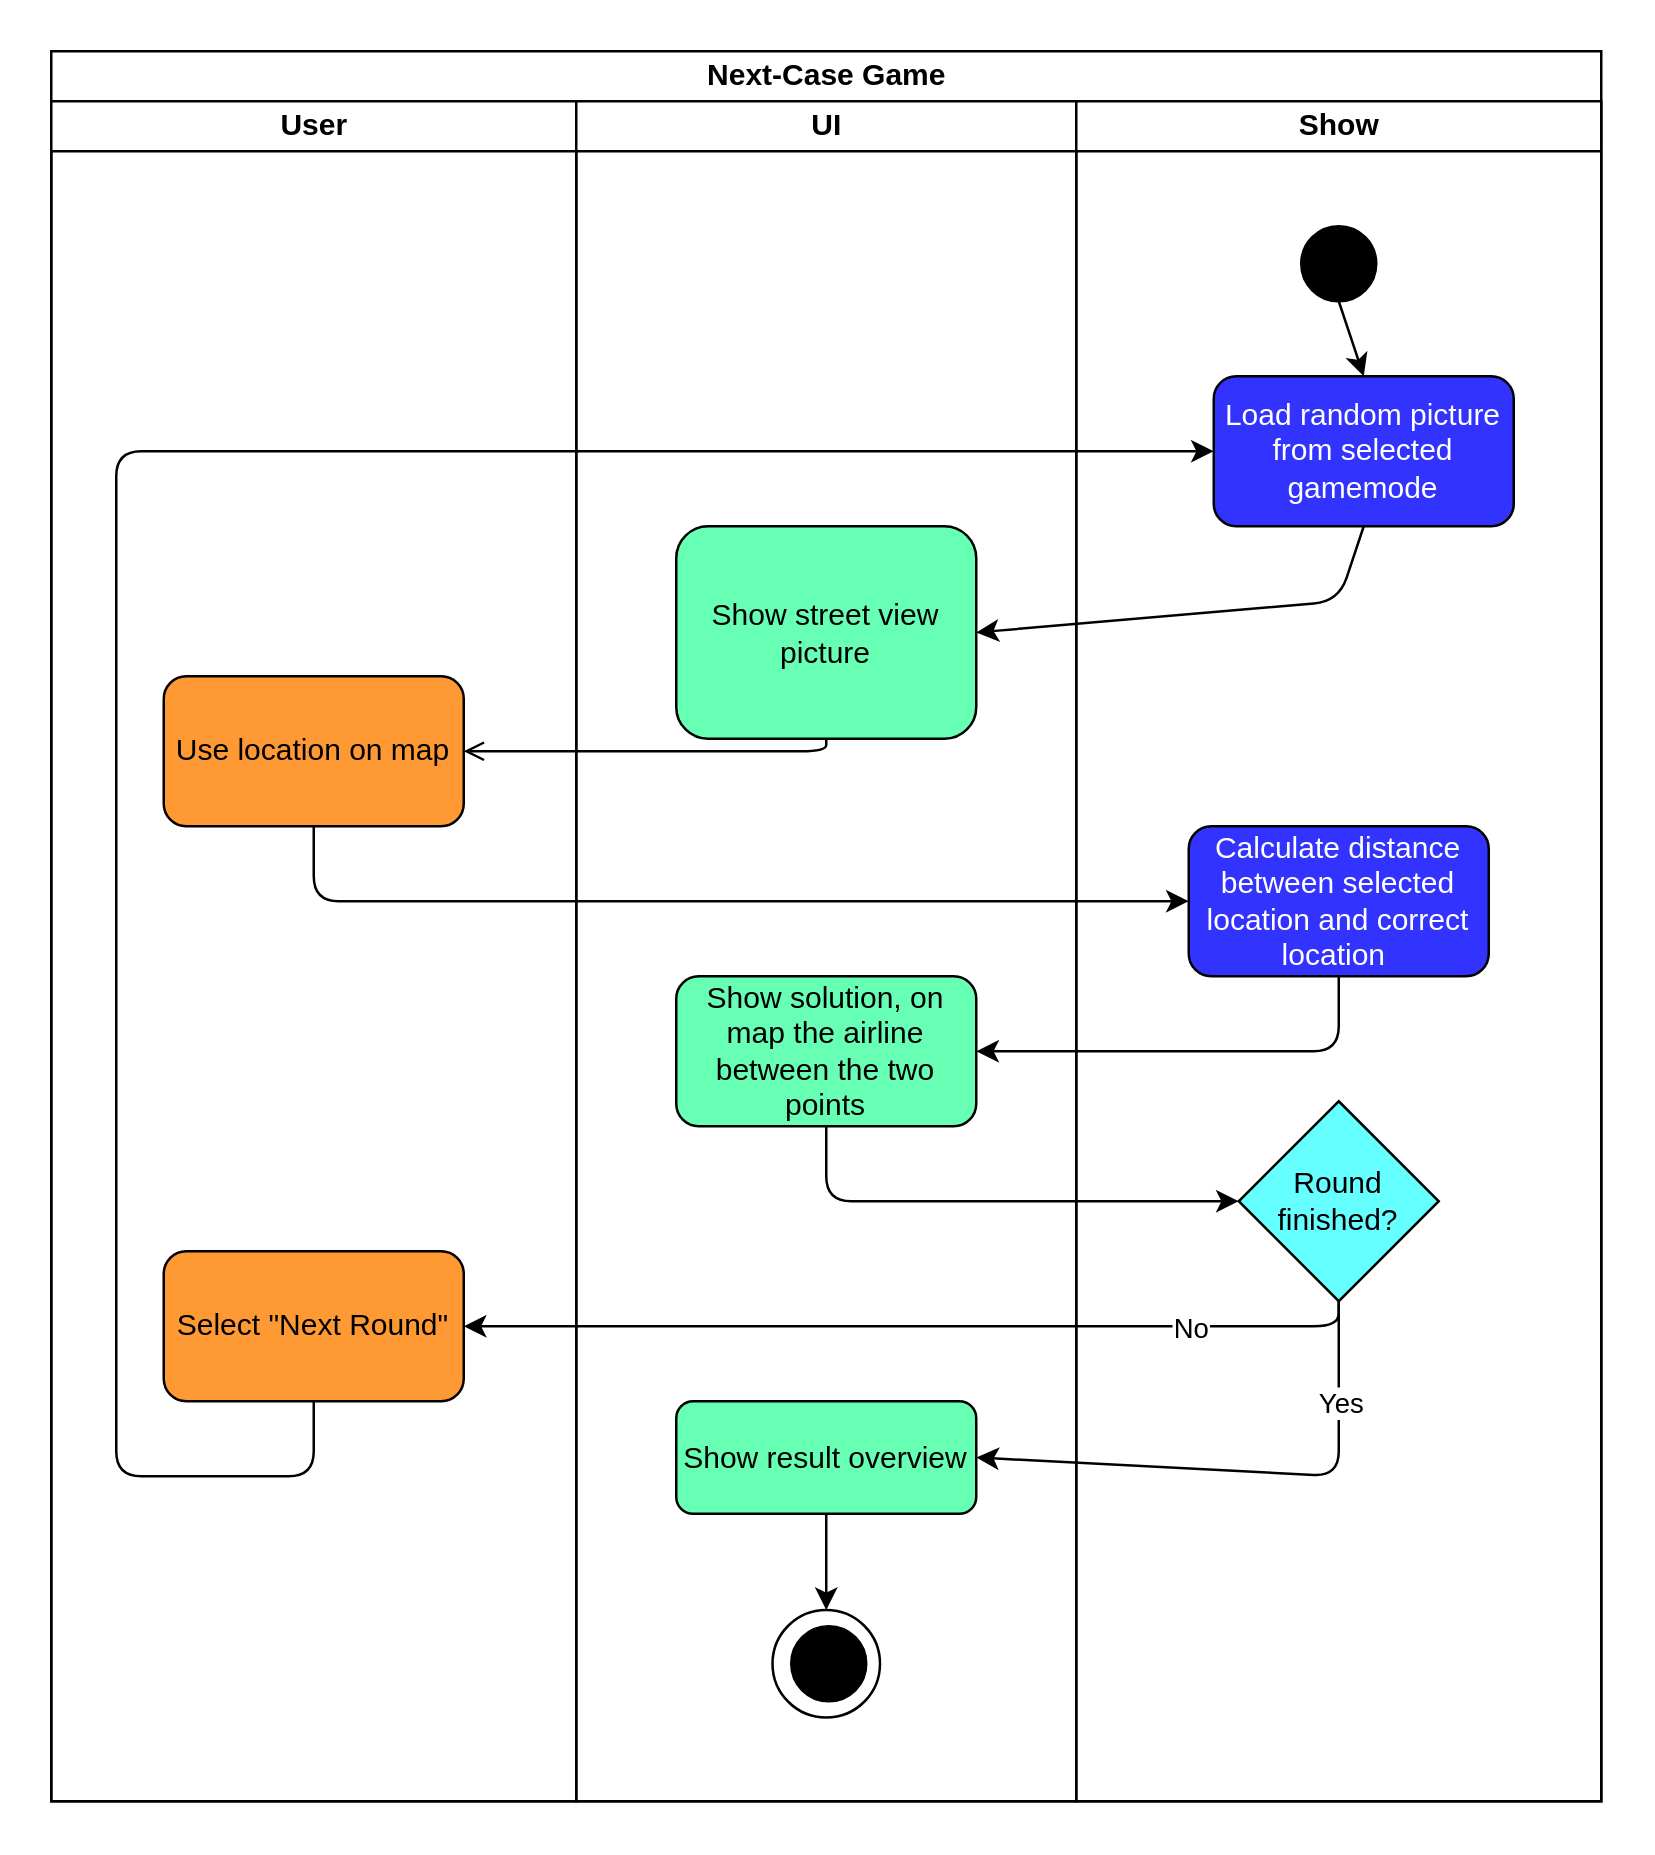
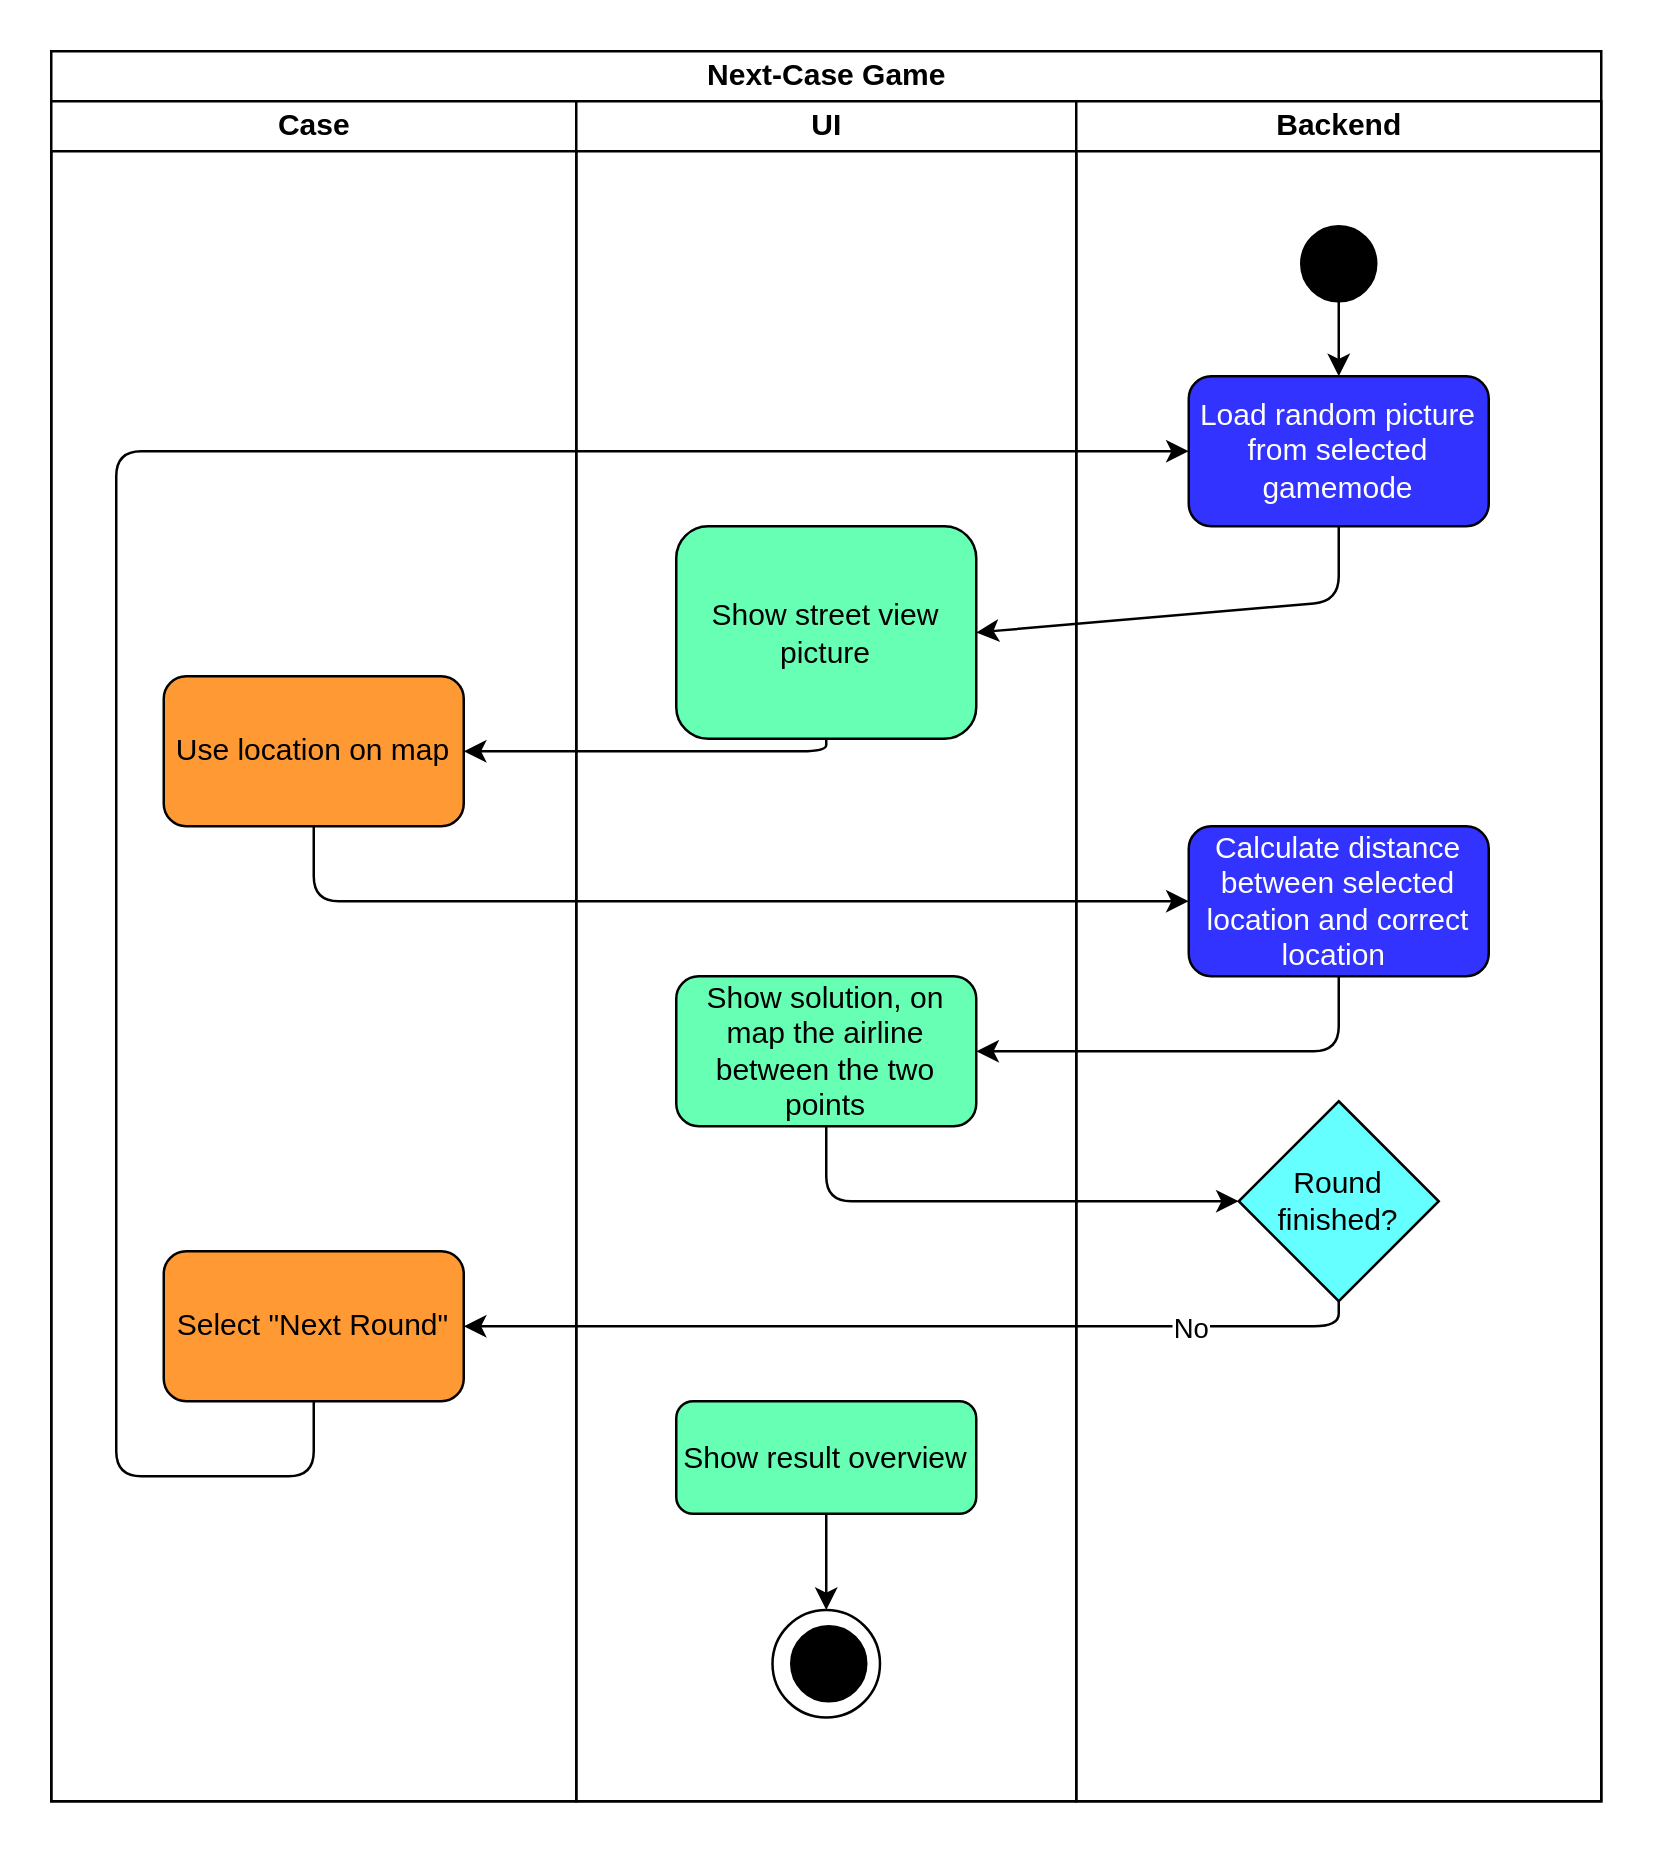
node "User": label "User" -> "Case"
node "Show": label "Show" -> "Backend"
node "Load random picture from selected gamemode": moved (1364, 451) -> (1339, 451)
edge "Show street view picture" -> "Use location on map": arrowhead open -> classic
edge "Round finished?" -> "Show result overview": removed, label "Yes"
